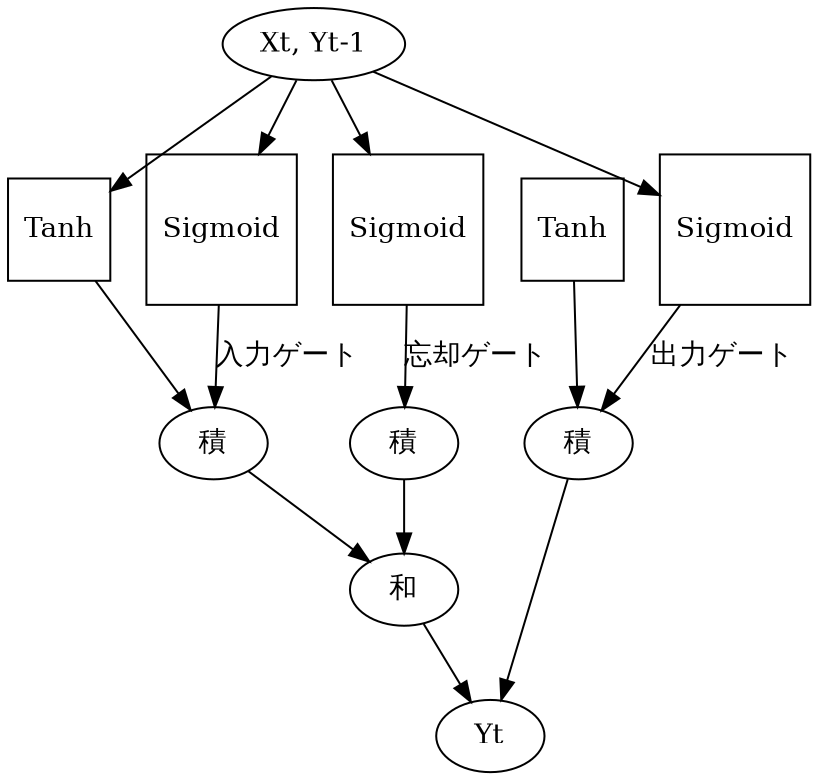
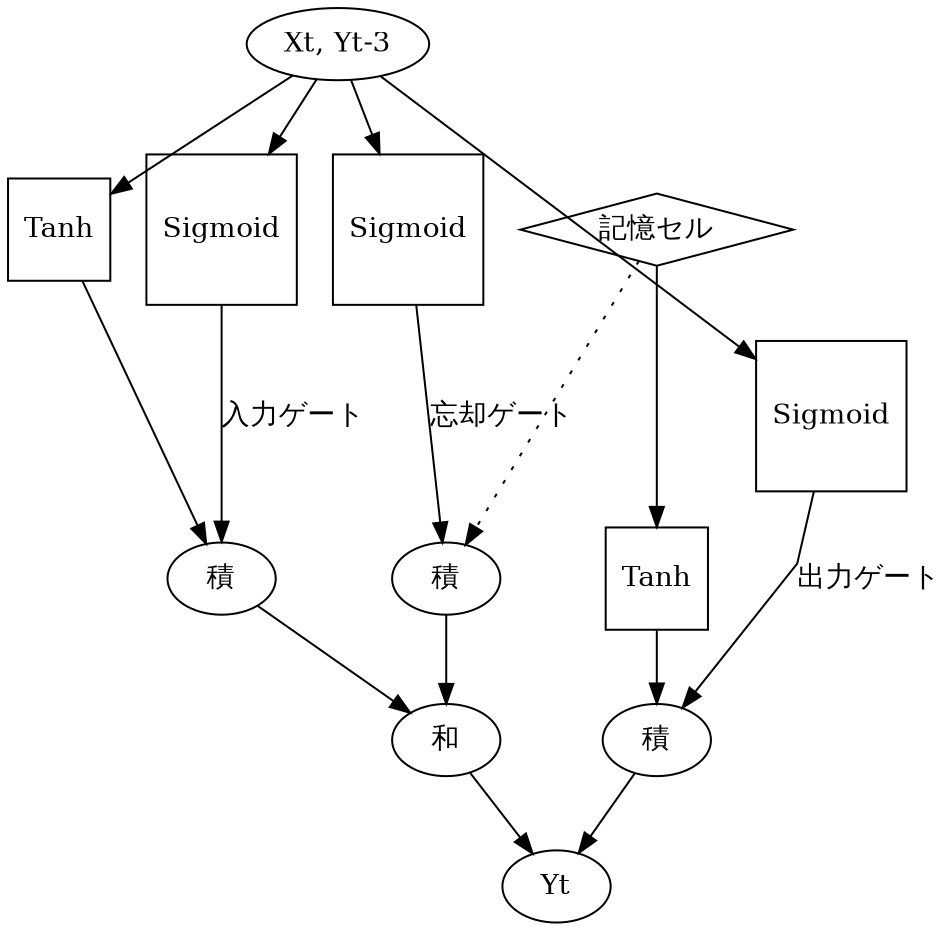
node "Xt, Yt-1": label "Xt, Yt-1" -> "Xt, Yt-3"
node "記憶セル": added
